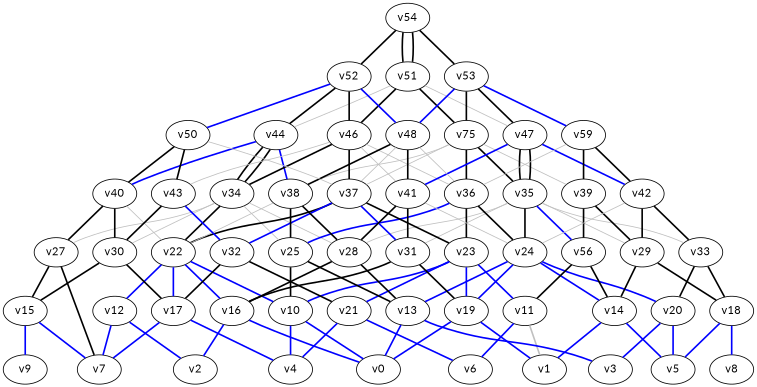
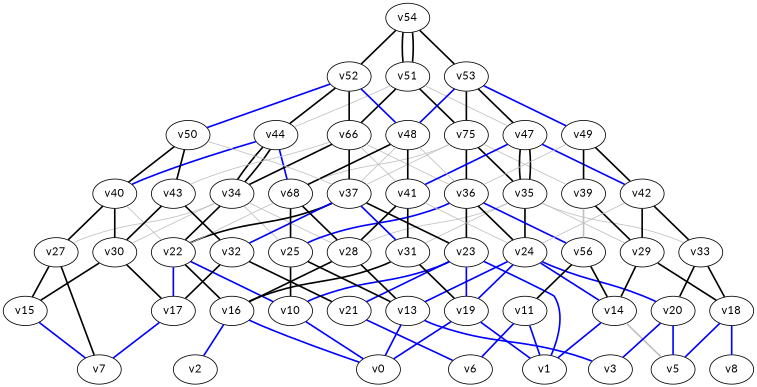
node "v46": label "v46" -> "v66"
node "v59": label "v59" -> "v49"
node "v38": label "v38" -> "v68"
edge "v43" -- "v32": color blue -> black
edge "v35" -- "v56": now "v36" -- "v56"
edge "v39" -- "v56": color black -> gray
edge "v22" -- "v16": color blue -> black
edge "v23" -- "v11": now "v23" -- "v1"
node "v12": removed
edge "v11" -- "v1": color gray -> blue
edge "v14" -- "v5": color blue -> gray
node "v9": removed
node "v4": removed
